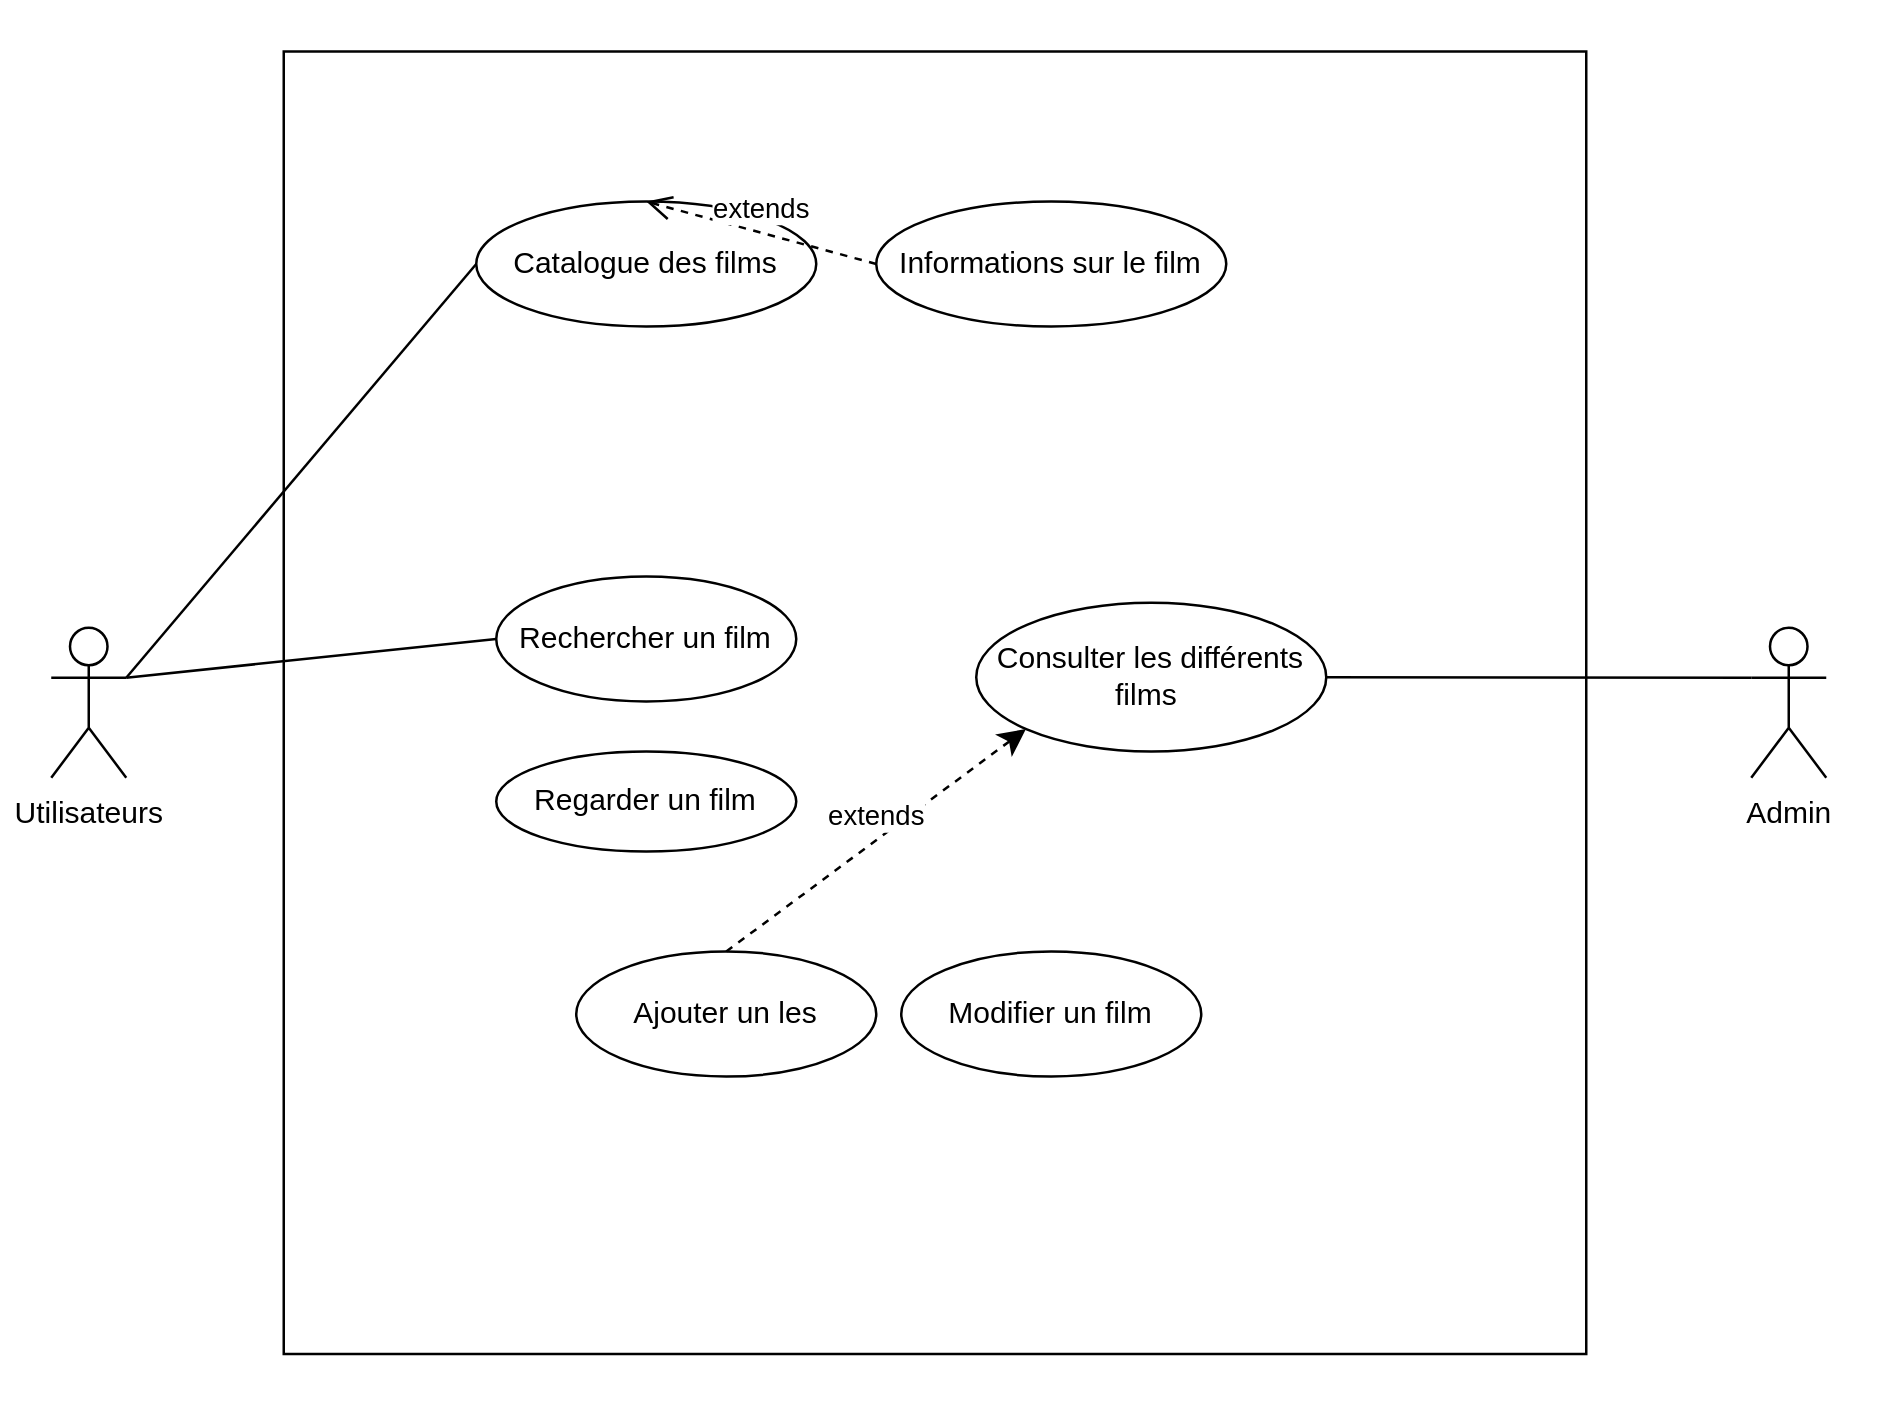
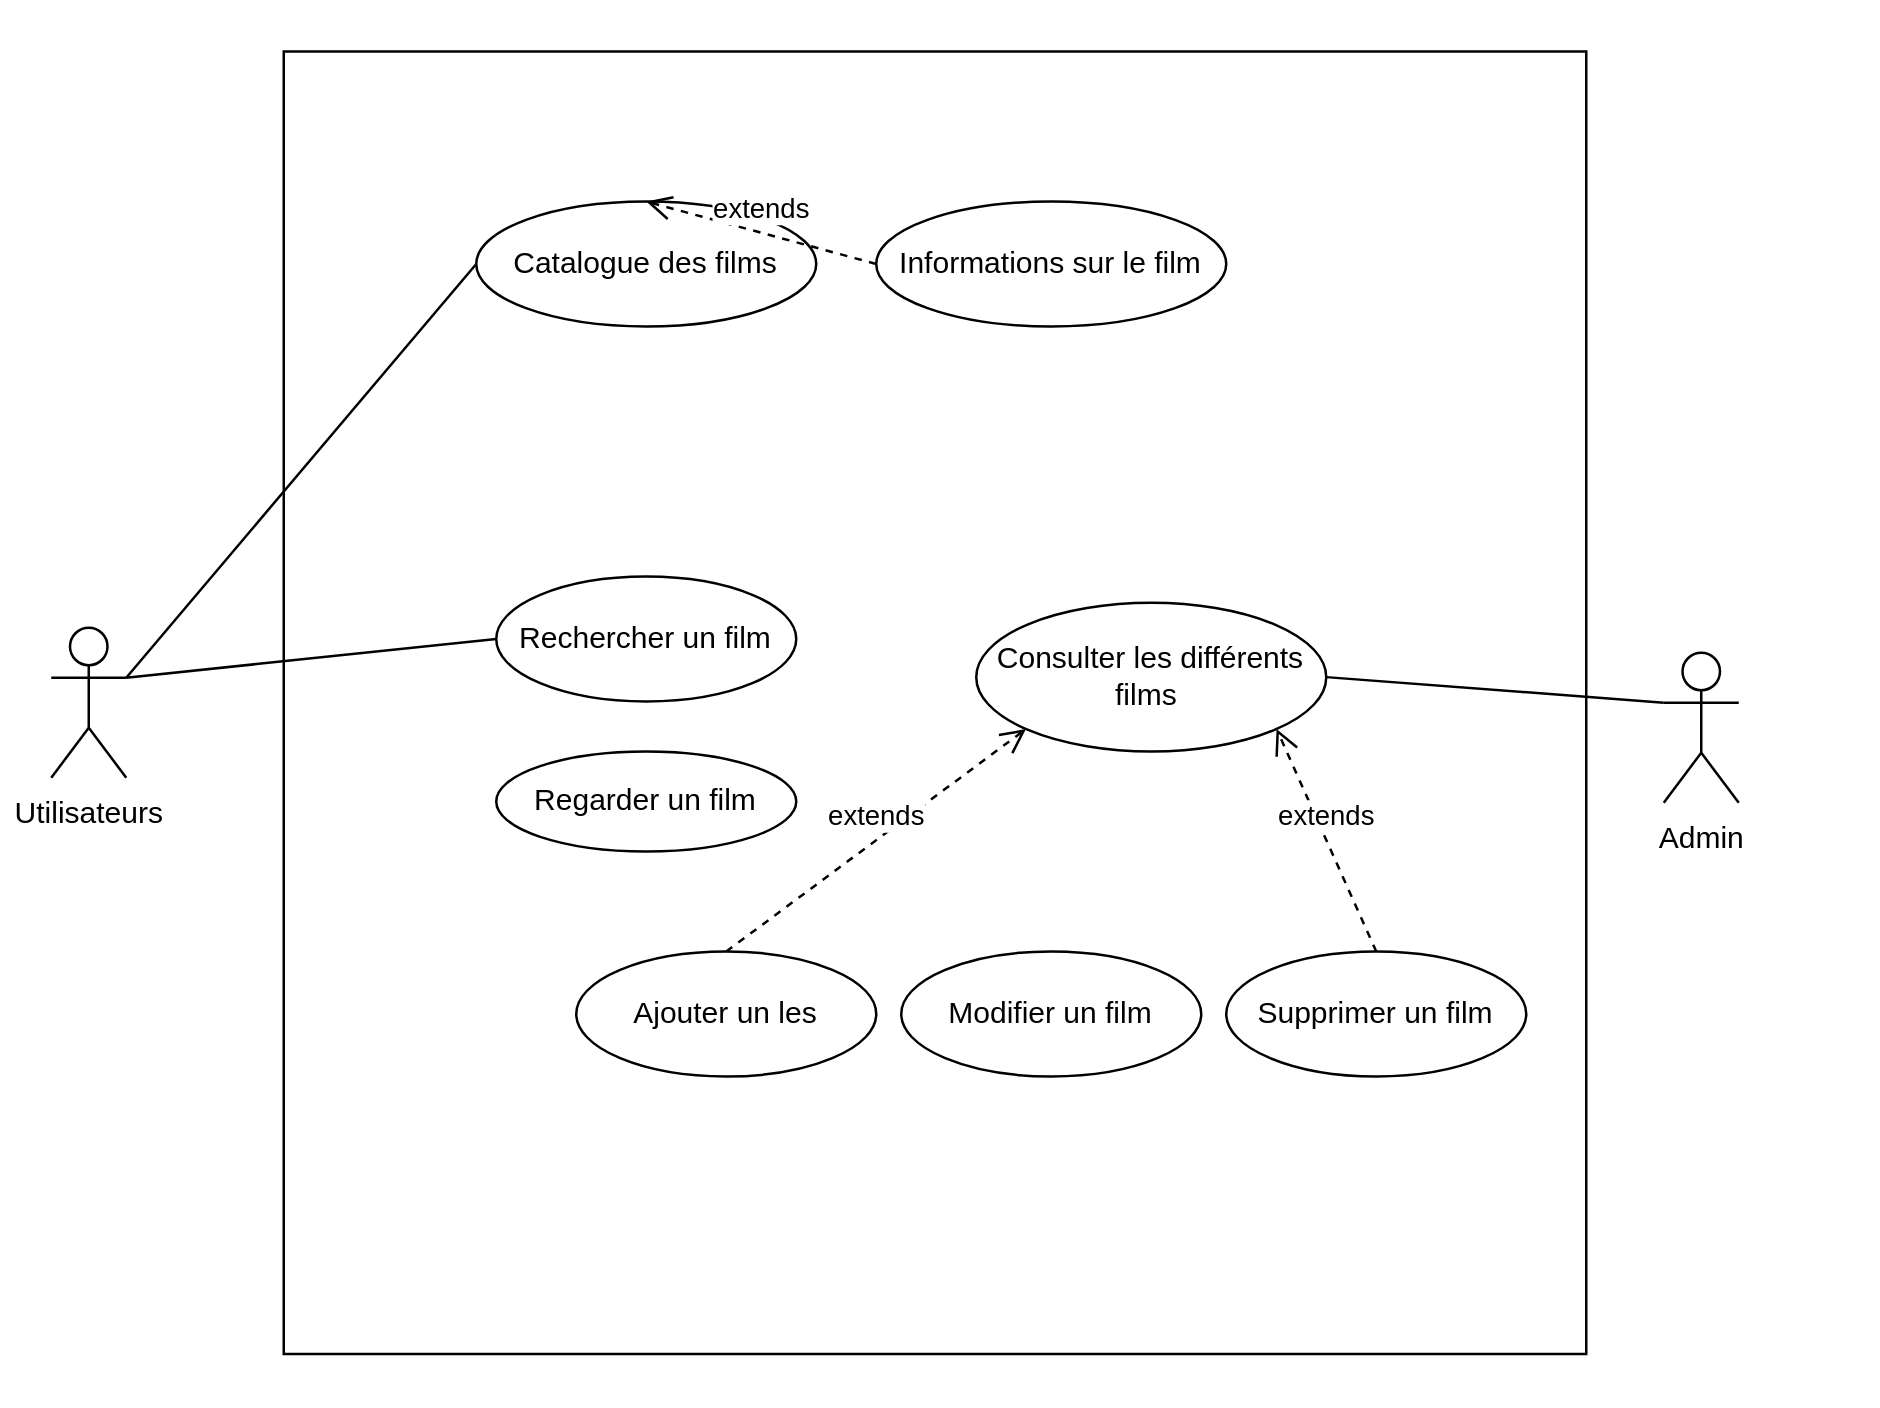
node "Admin": moved (1789, 703) -> (1701, 728)
edge "Ajouter un les" -> "Consulter les différents films": arrowhead classic -> open
edge "Supprimer un film" -> "Consulter les différents films": added, label "extends"
node "Supprimer un film": added
